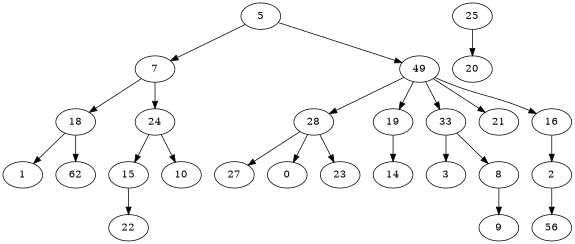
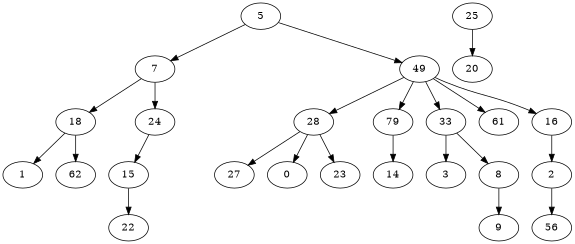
node "19": label "19" -> "79"
node "21": label "21" -> "61"
node "10": removed
